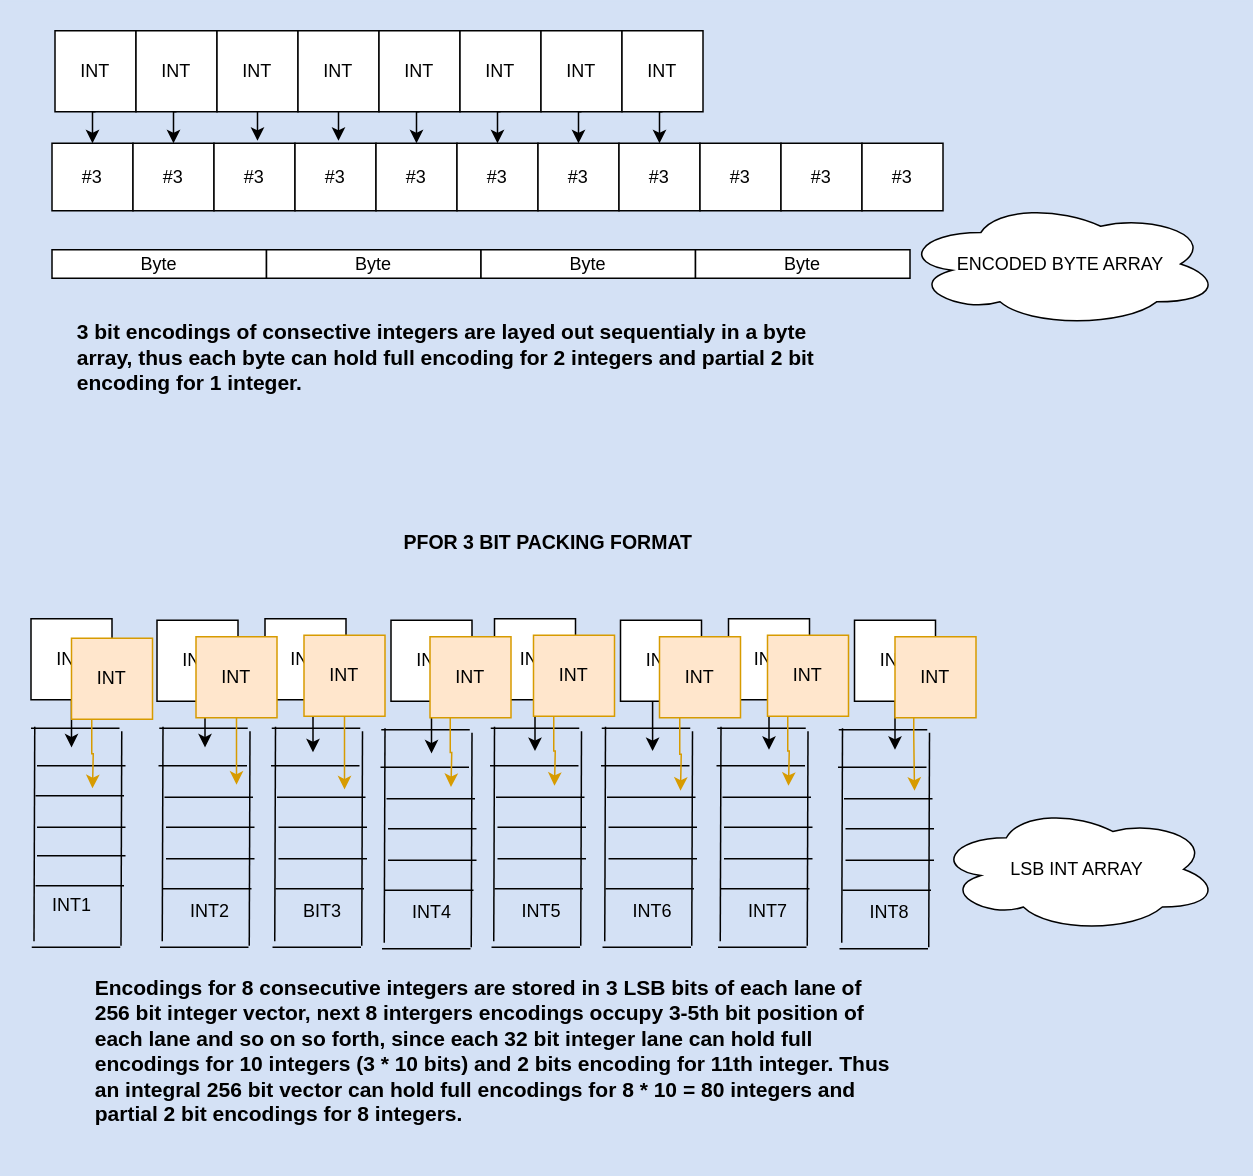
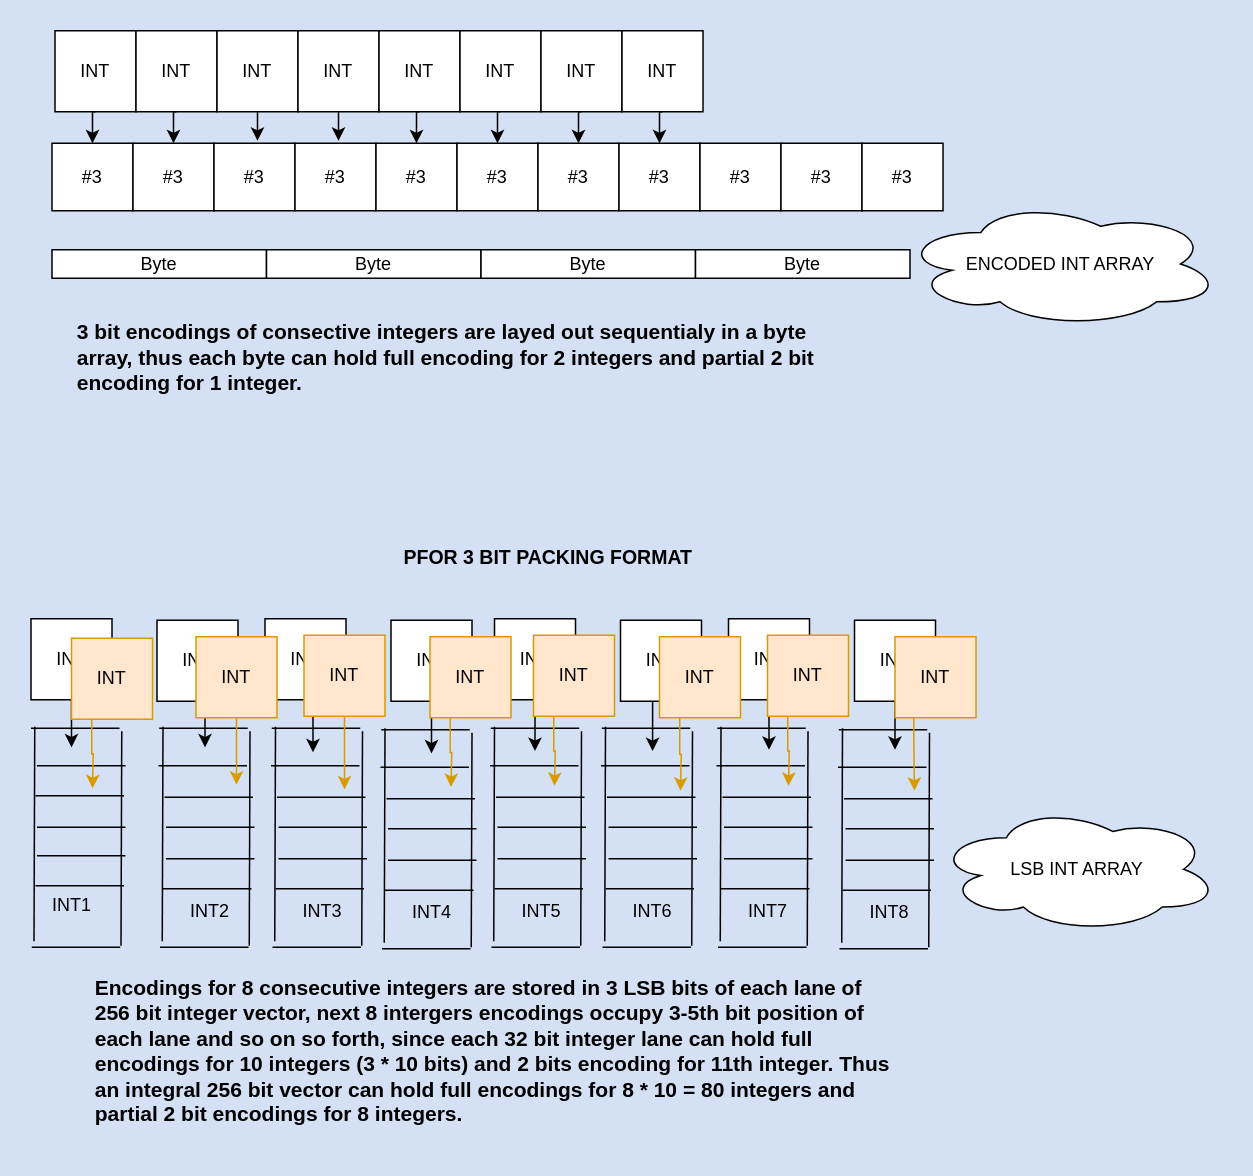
node "ENCODED BYTE ARRAY": label "ENCODED BYTE ARRAY" -> "ENCODED INT ARRAY"
node "PFOR 3 BIT PACKING FORMAT": moved (548, 542) -> (548, 557)
node "BIT3": label "BIT3" -> "INT3"
